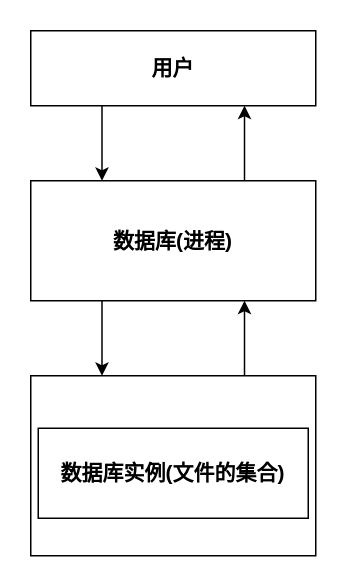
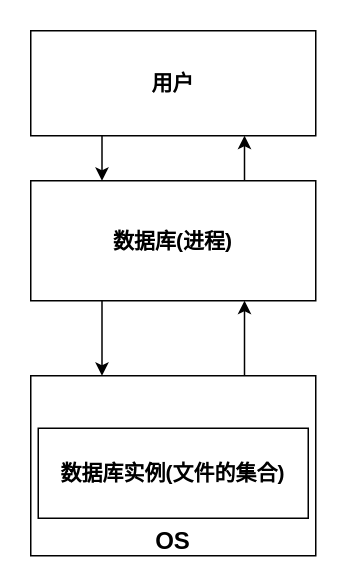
node "用户": size 285x75 -> 285x105
node "OS": added
